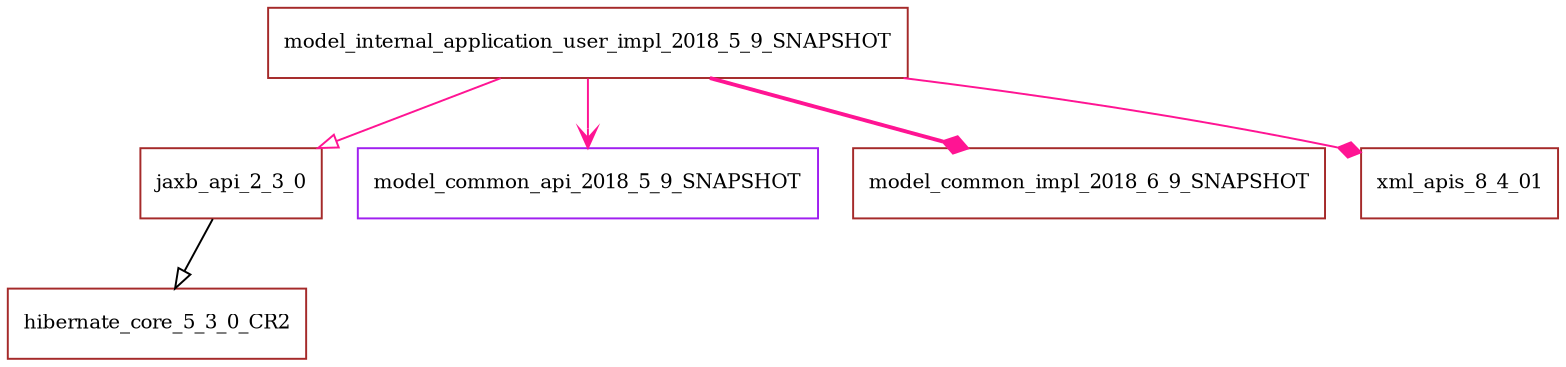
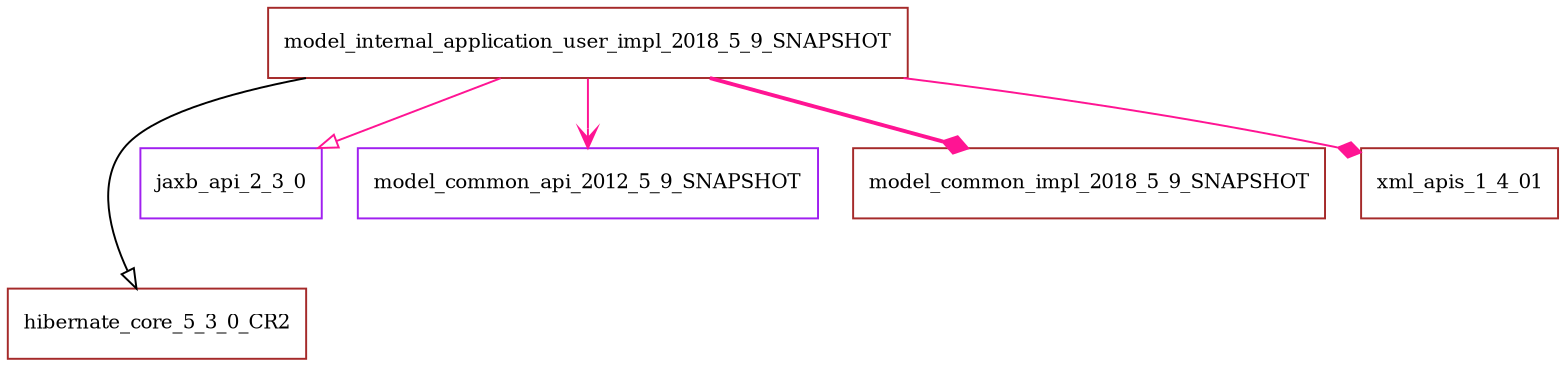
node "jaxb_api_2_3_0": color brown -> purple
node "model_common_api_2018_5_9_SNAPSHOT": label "model_common_api_2018_5_9_SNAPSHOT" -> "model_common_api_2012_5_9_SNAPSHOT"
node "model_common_impl_2018_6_9_SNAPSHOT": label "model_common_impl_2018_6_9_SNAPSHOT" -> "model_common_impl_2018_5_9_SNAPSHOT"
node "xml_apis_8_4_01": label "xml_apis_8_4_01" -> "xml_apis_1_4_01"
edge "jaxb_api_2_3_0" -> "hibernate_core_5_3_0_CR2": now "model_internal_application_user_impl_2018_5_9_SNAPSHOT" -> "hibernate_core_5_3_0_CR2"
